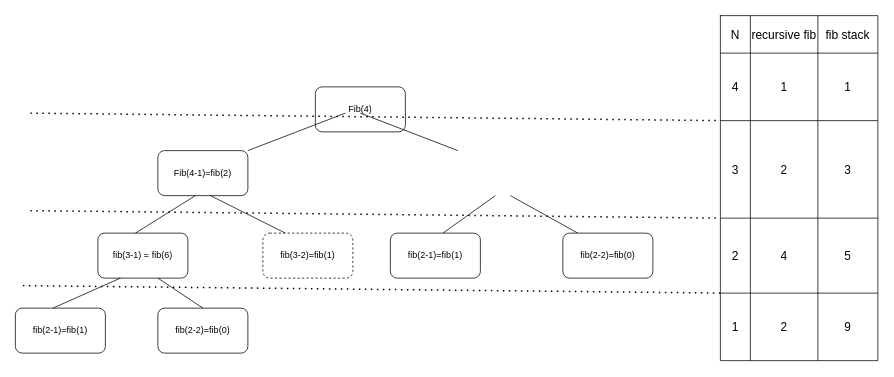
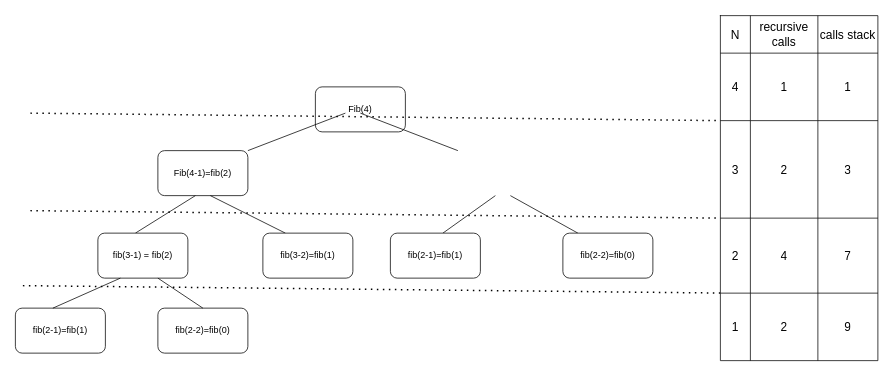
node "recursive fib": label "recursive fib" -> "recursive calls"
node "fib stack": label "fib stack" -> "calls stack"
node "fib(3-1) = fib(6)": label "fib(3-1) = fib(6)" -> "fib(3-1) = fib(2)"
node "fib(3-2)=fib(1)": style dashed -> solid
node "5": label "5" -> "7"
